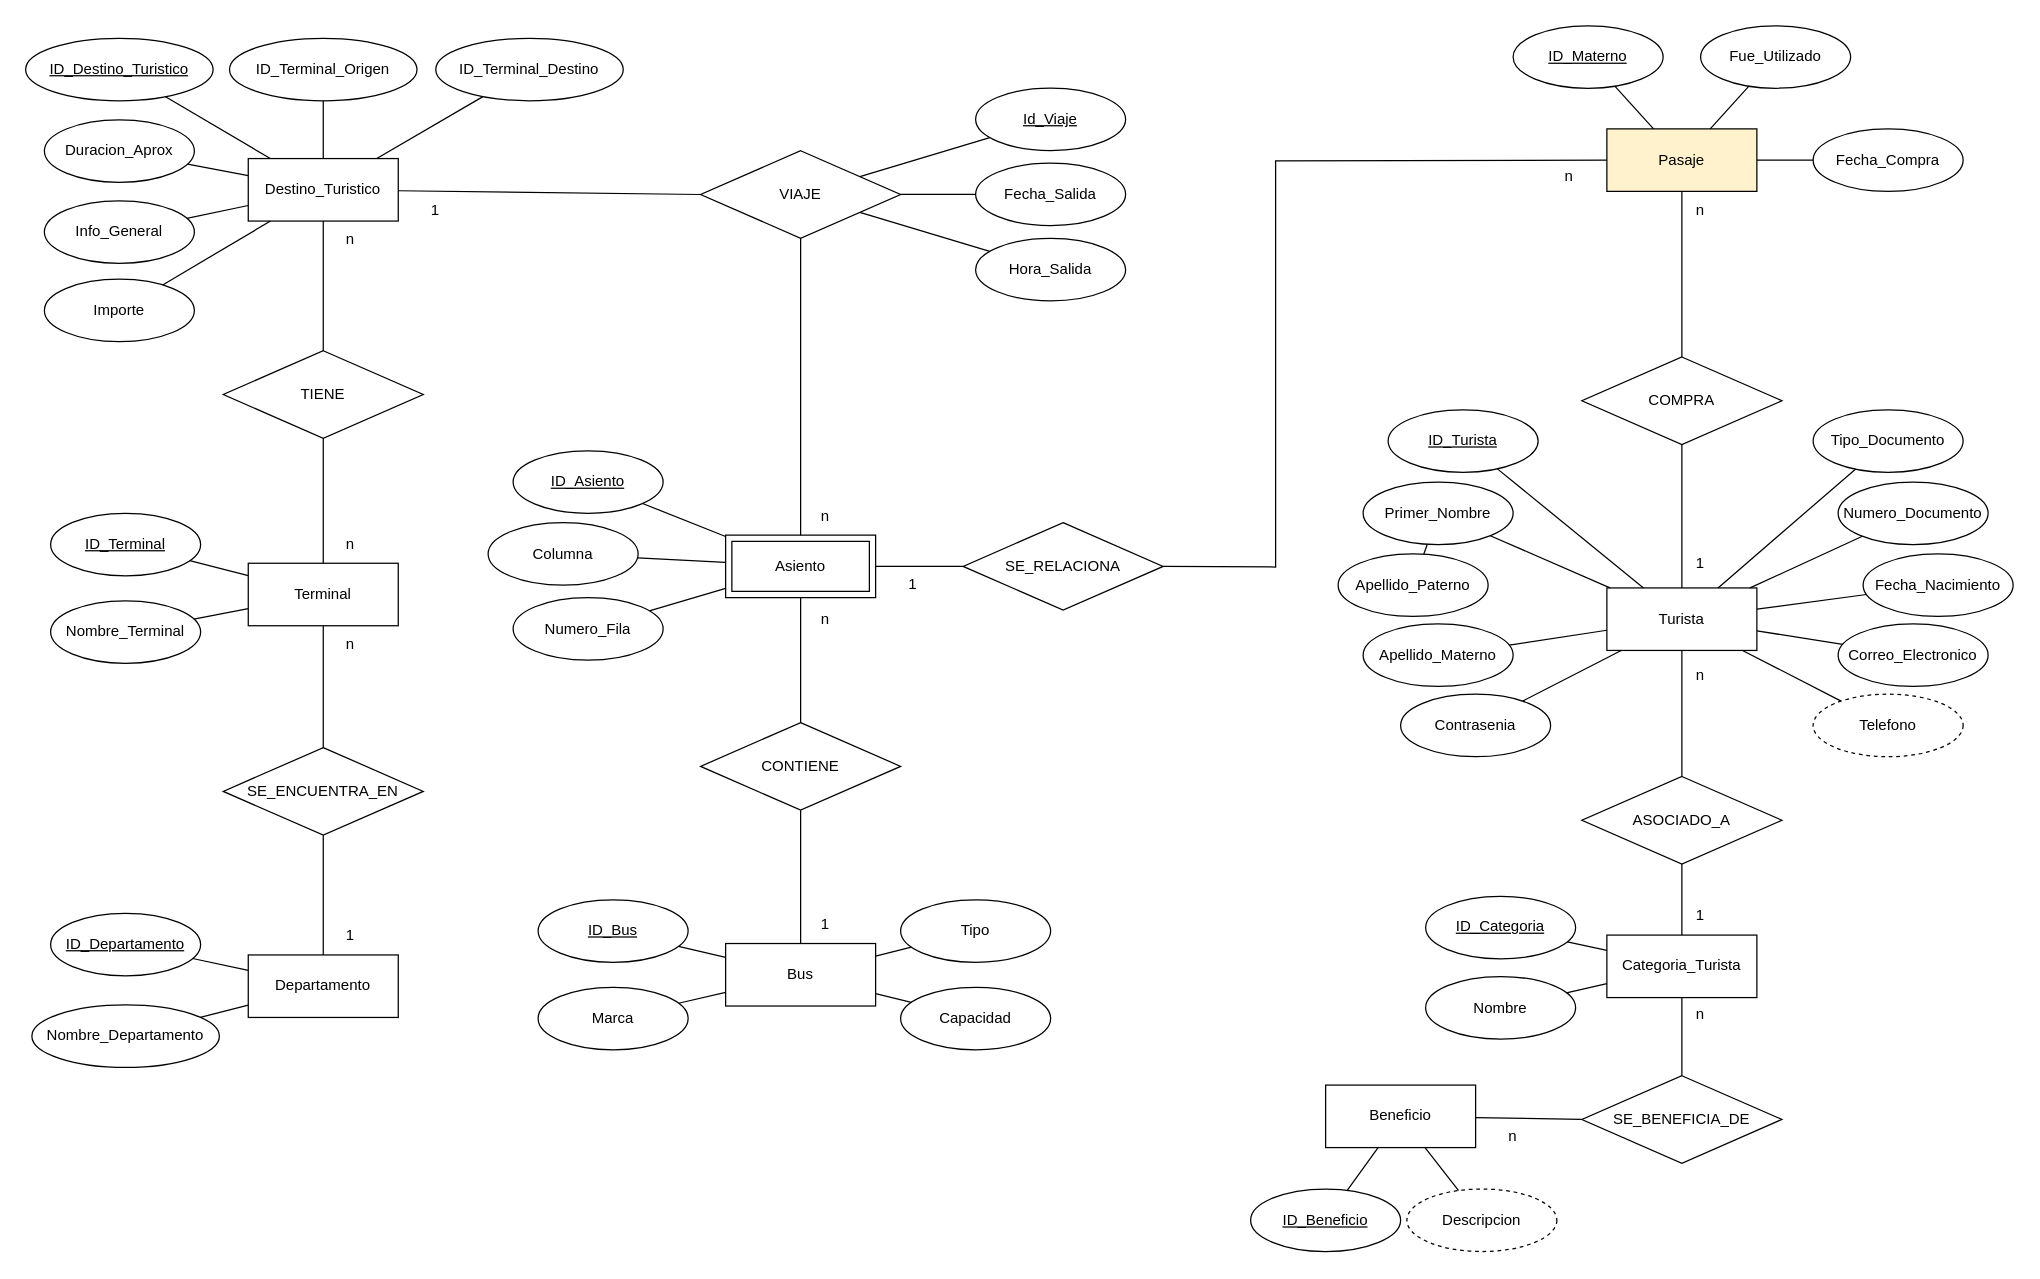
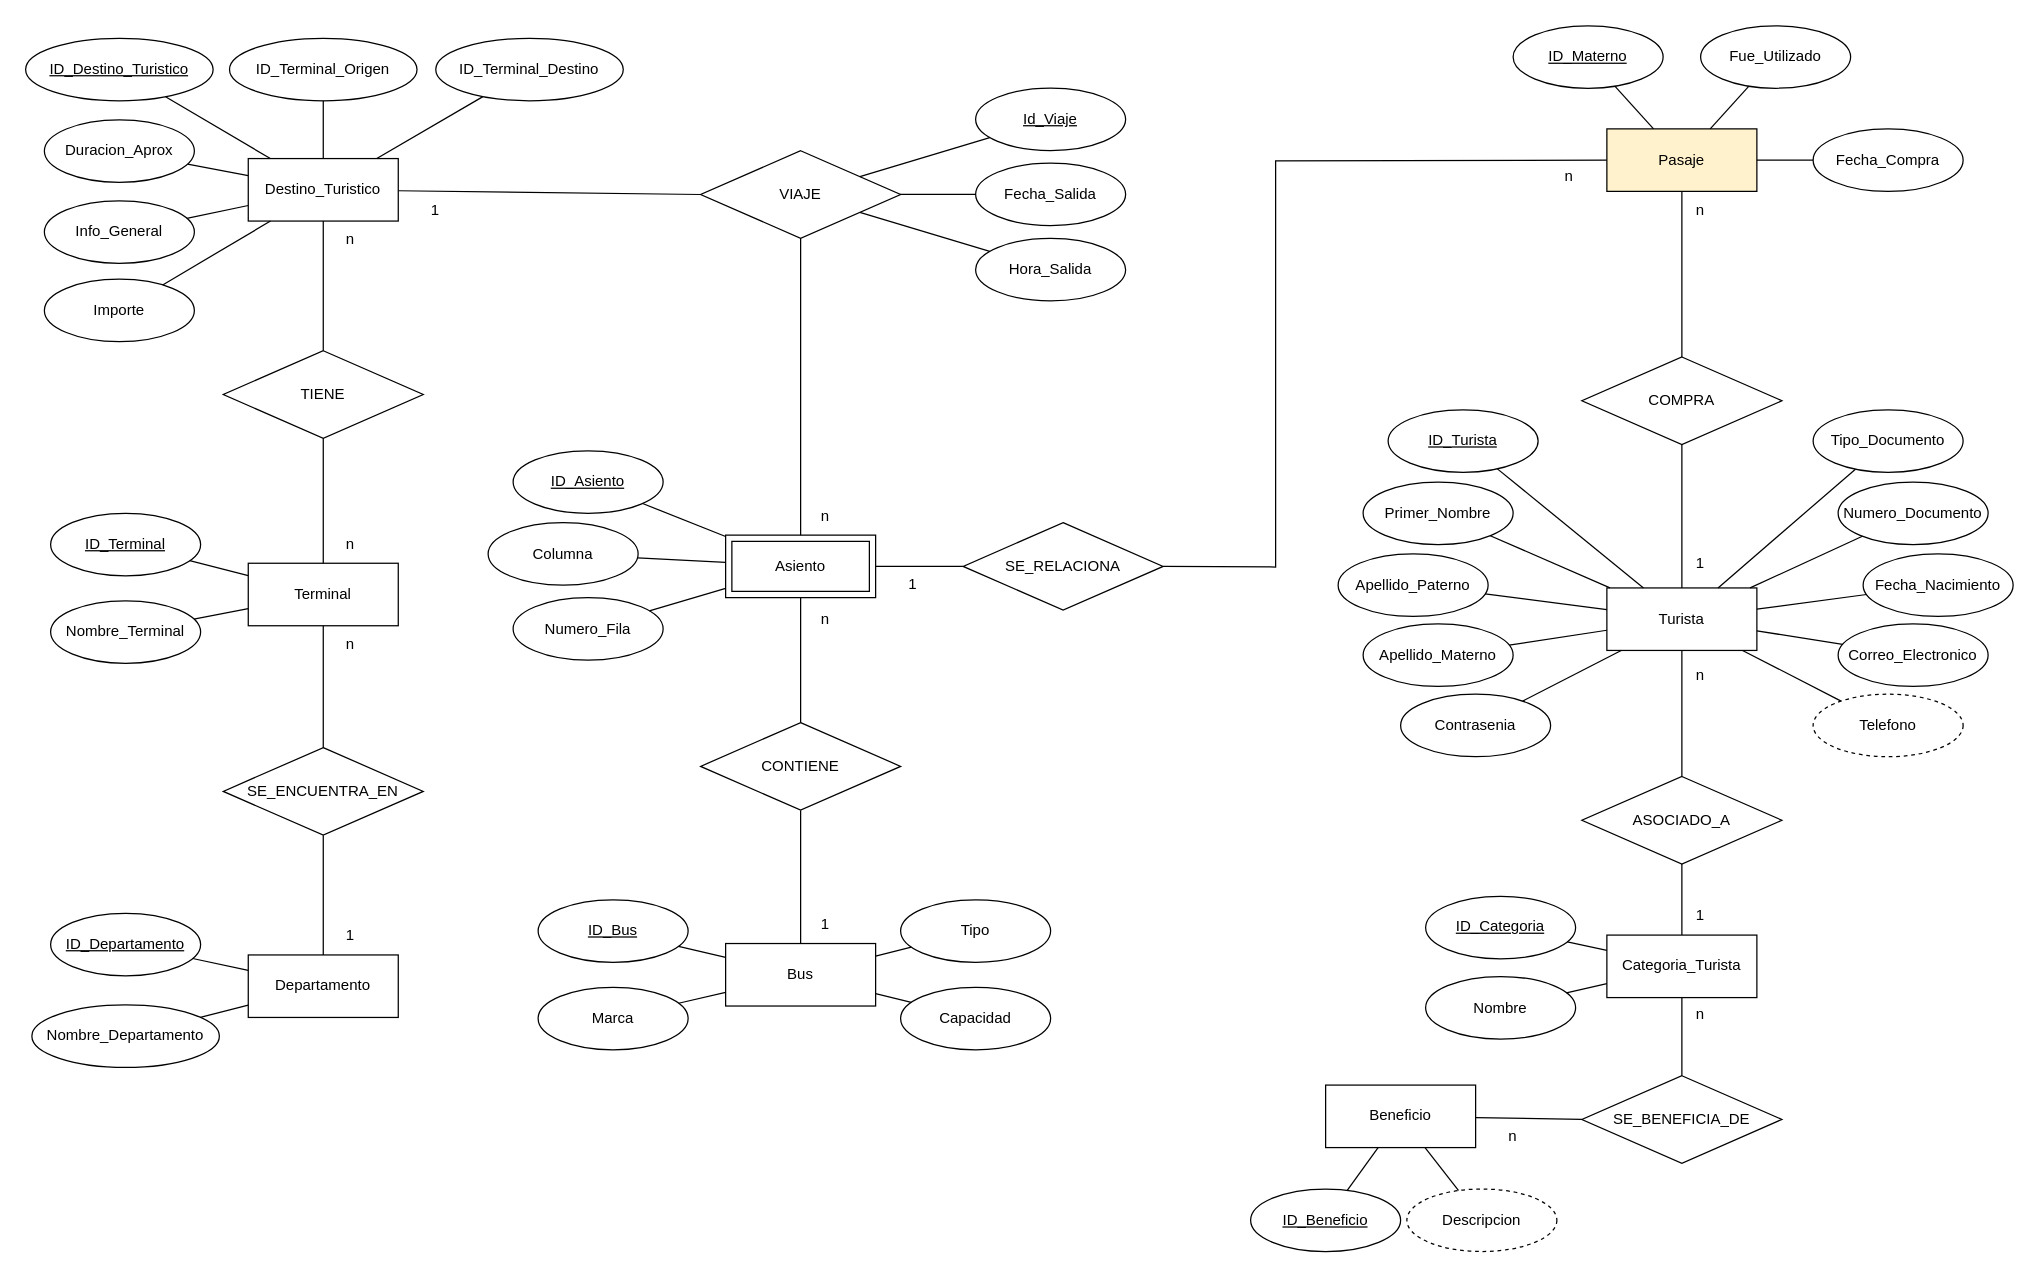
edge "Primer_Nombre" -- "Apellido_Paterno": now "Turista" -- "Apellido_Paterno"
